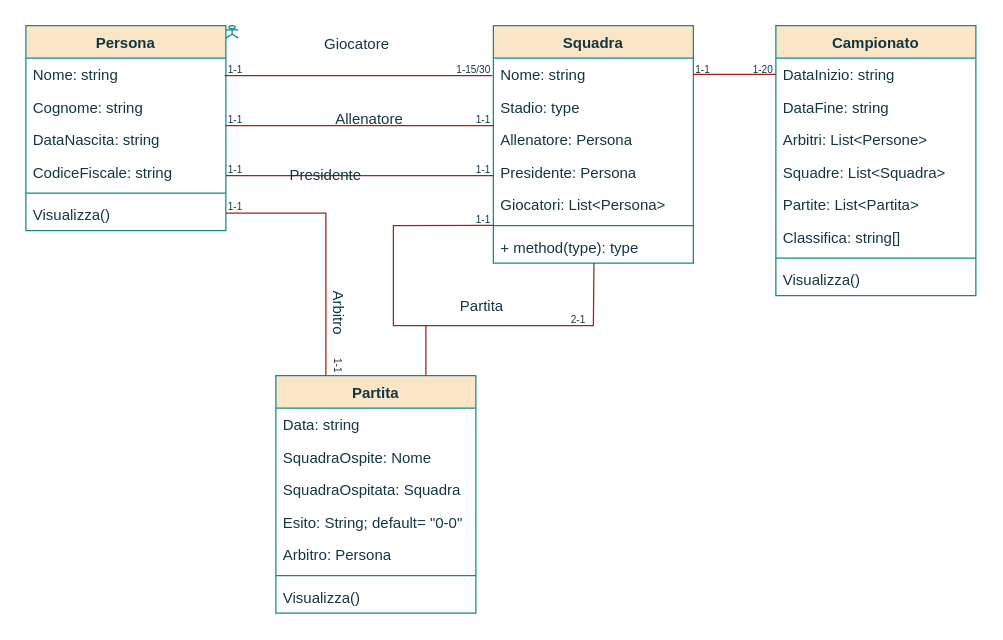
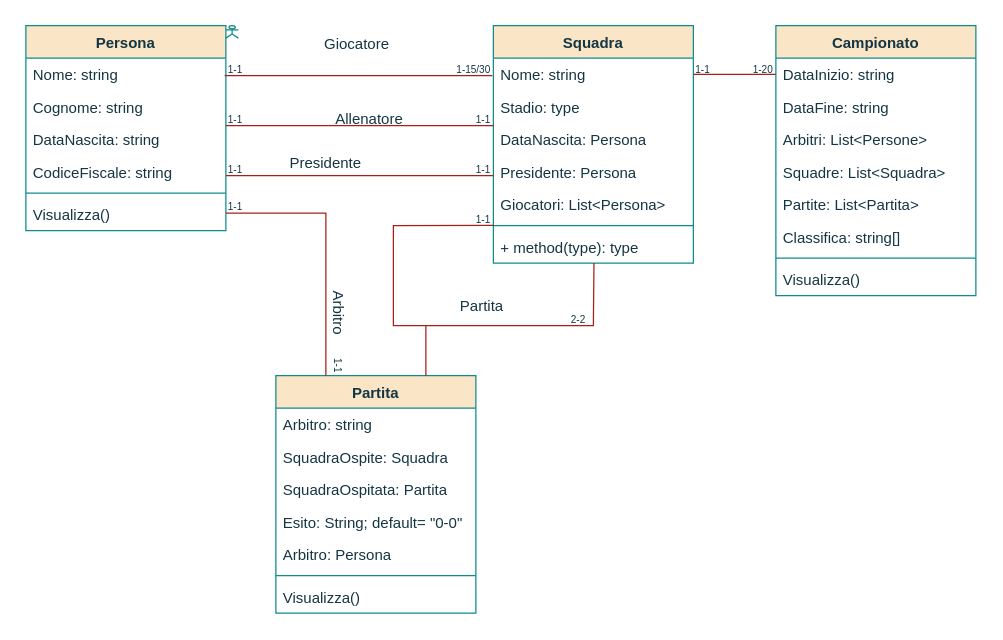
node "Allenatore: Persona": label "Allenatore: Persona" -> "DataNascita: Persona"
node "Presidente": moved (326, 176) -> (326, 163)
node "2-1": label "2-1" -> "2-2"
node "Data: string": label "Data: string" -> "Arbitro: string"
node "SquadraOspite: Nome": label "SquadraOspite: Nome" -> "SquadraOspite: Squadra"
node "SquadraOspitata: Squadra": label "SquadraOspitata: Squadra" -> "SquadraOspitata: Partita"
